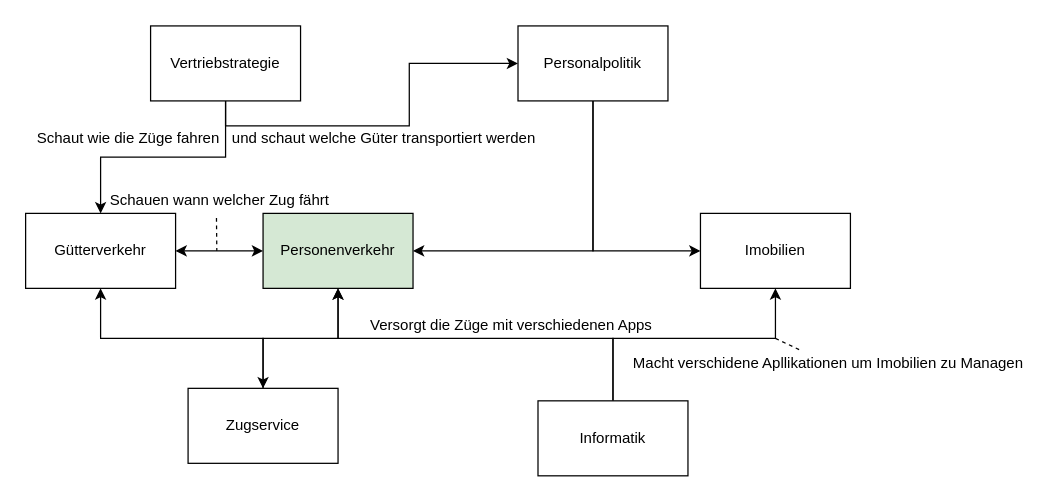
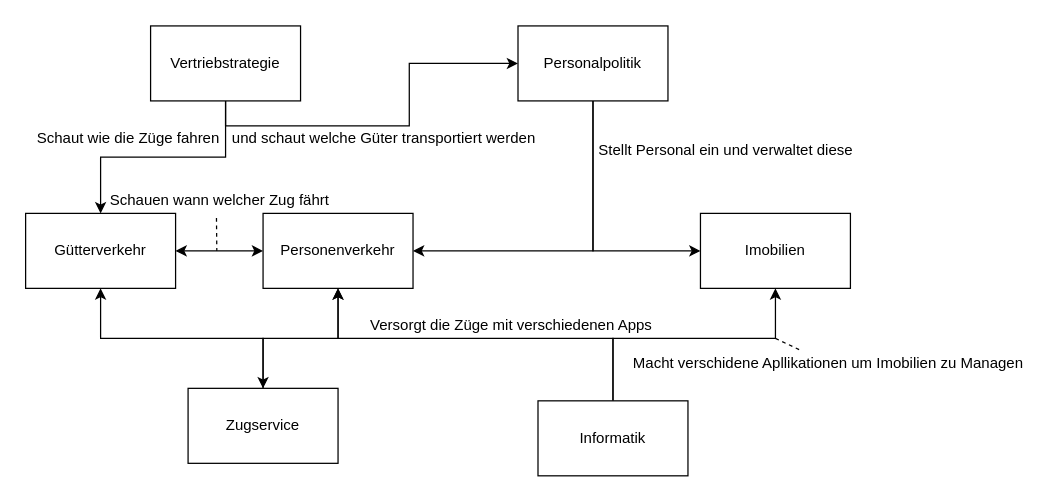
node "Stellt Personal ein und verwaltet diese": added
node "Personenverkehr": fillcolor #d5e8d4 -> #ffffff
